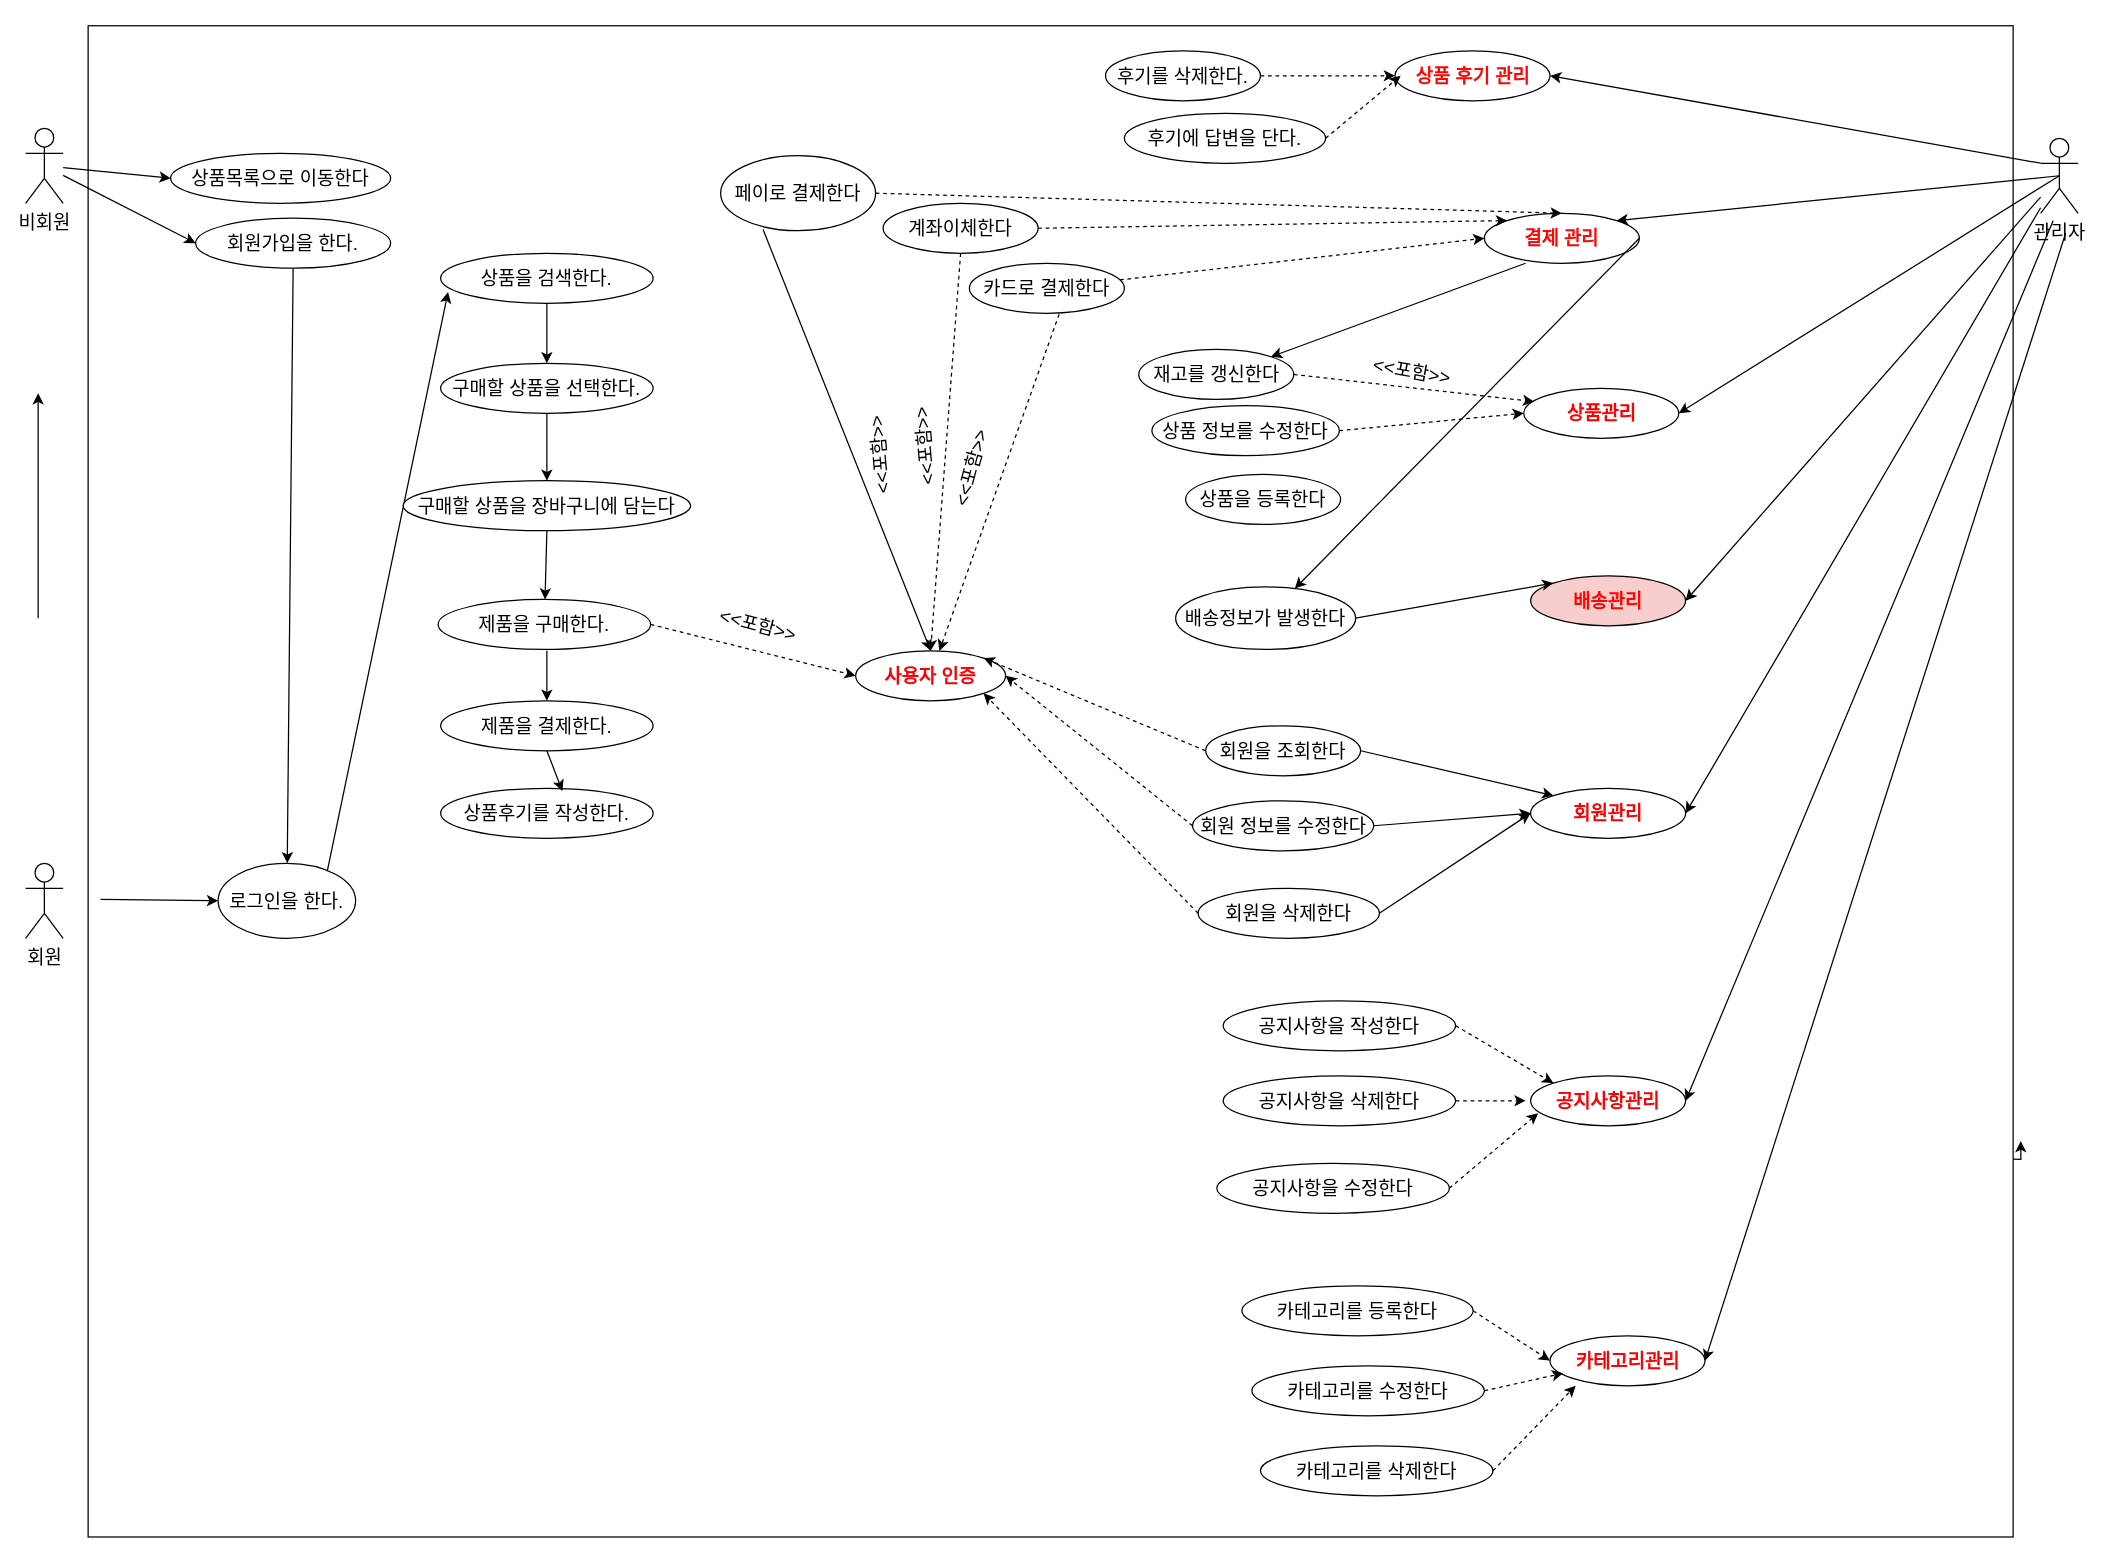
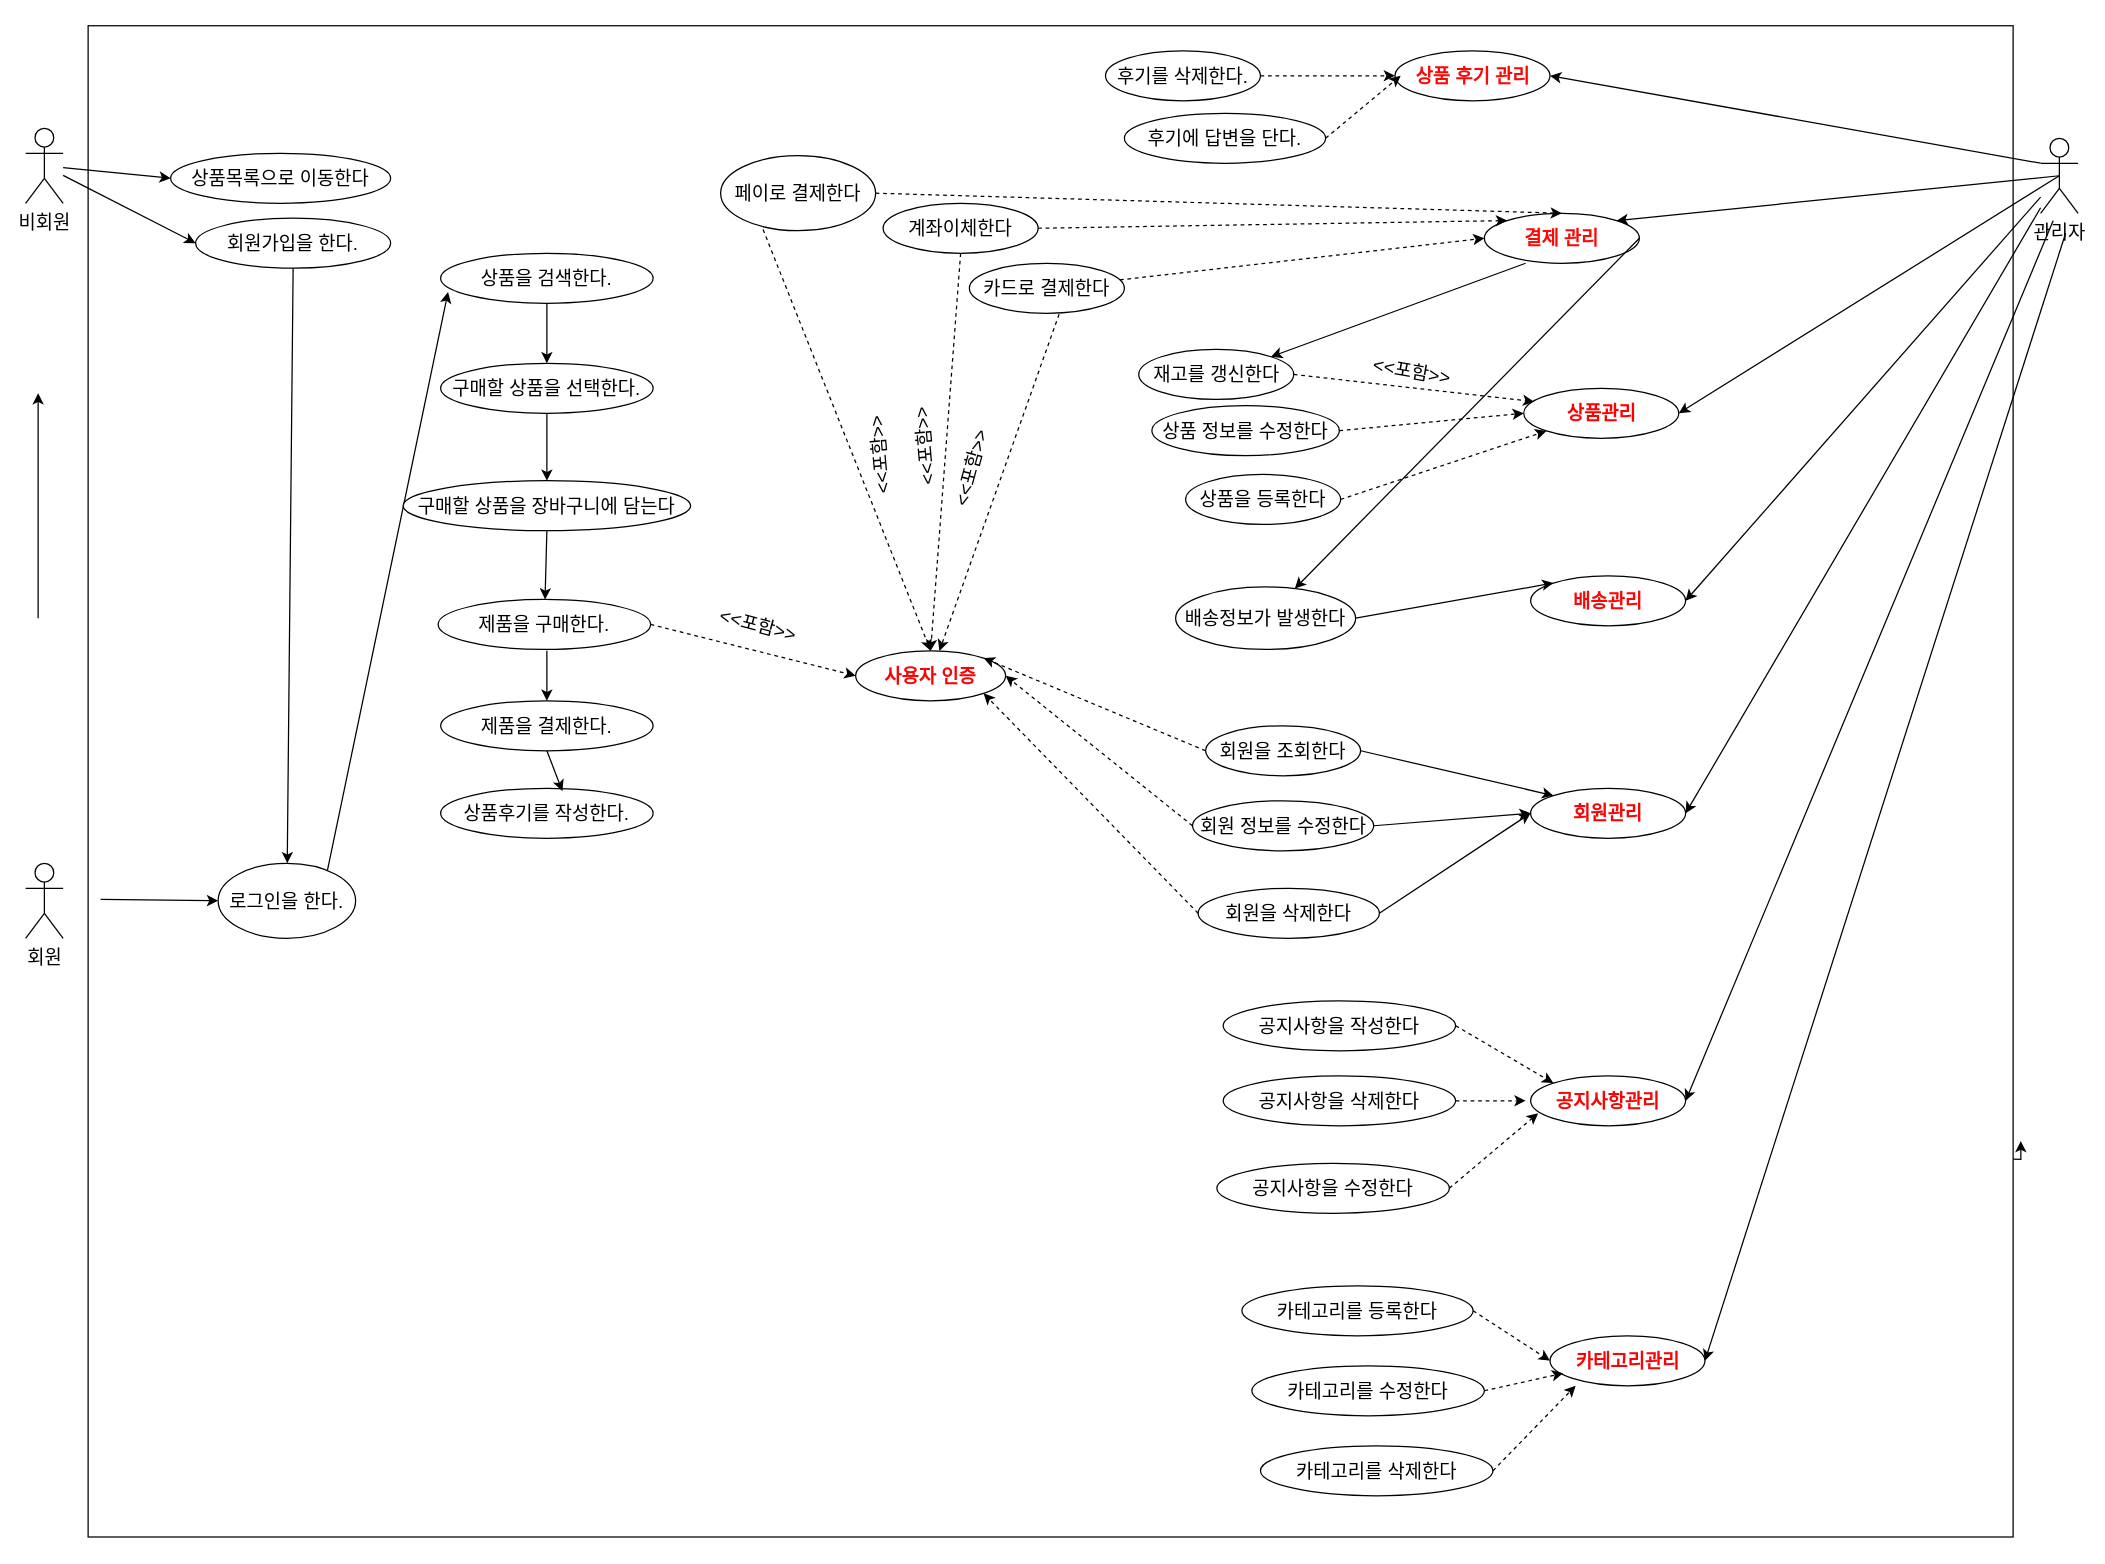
edge "페이로 결제한다" -> "사용자 인증": style solid -> dashed
edge "상품을 등록한다" -> "상품관리": added
node "배송관리": fillcolor #f8cecc -> #ffffff
